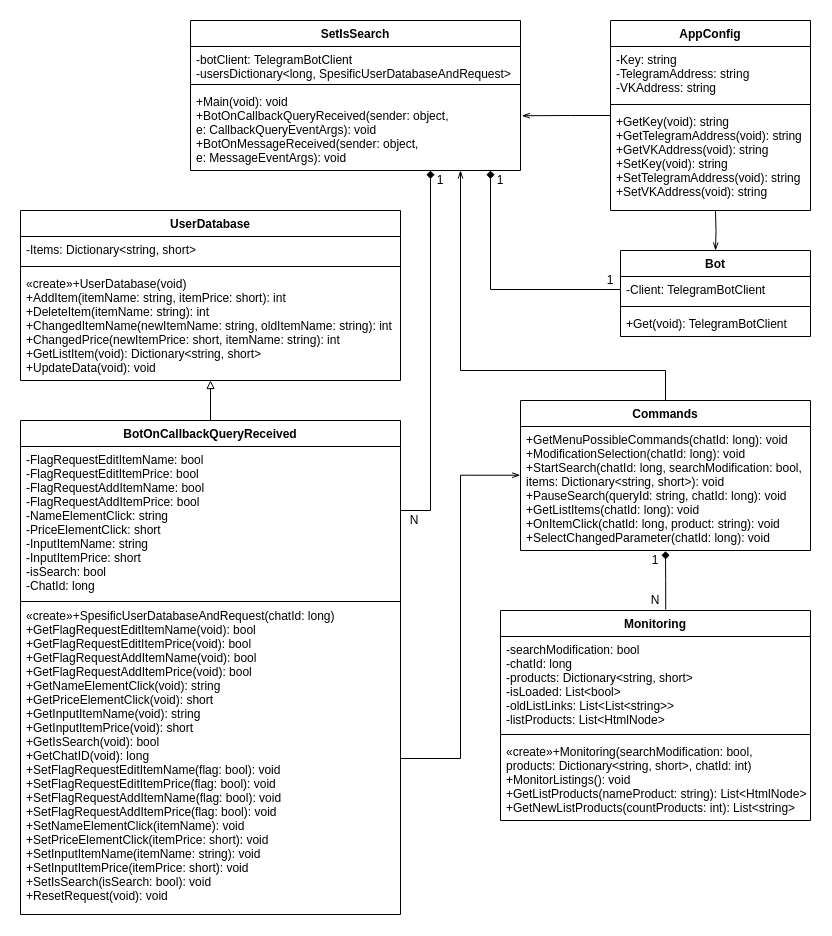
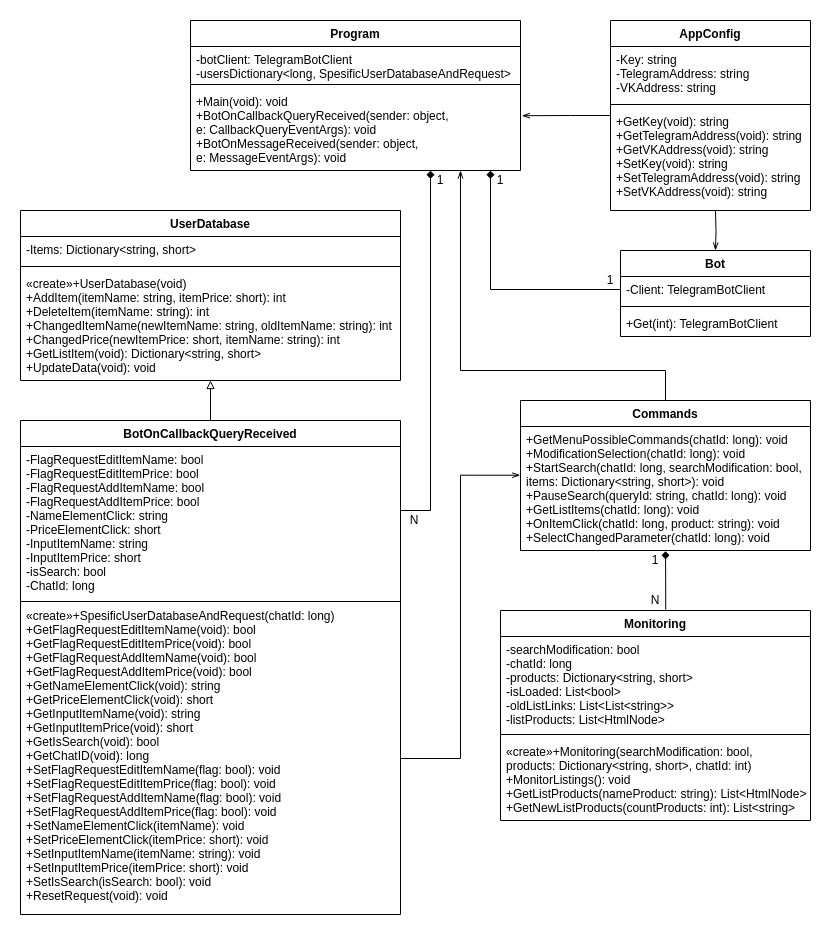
node "SetIsSearch": label "SetIsSearch" -> "Program"
node "+Get(void): TelegramBotClient": label "+Get(void): TelegramBotClient" -> "+Get(int): TelegramBotClient"
